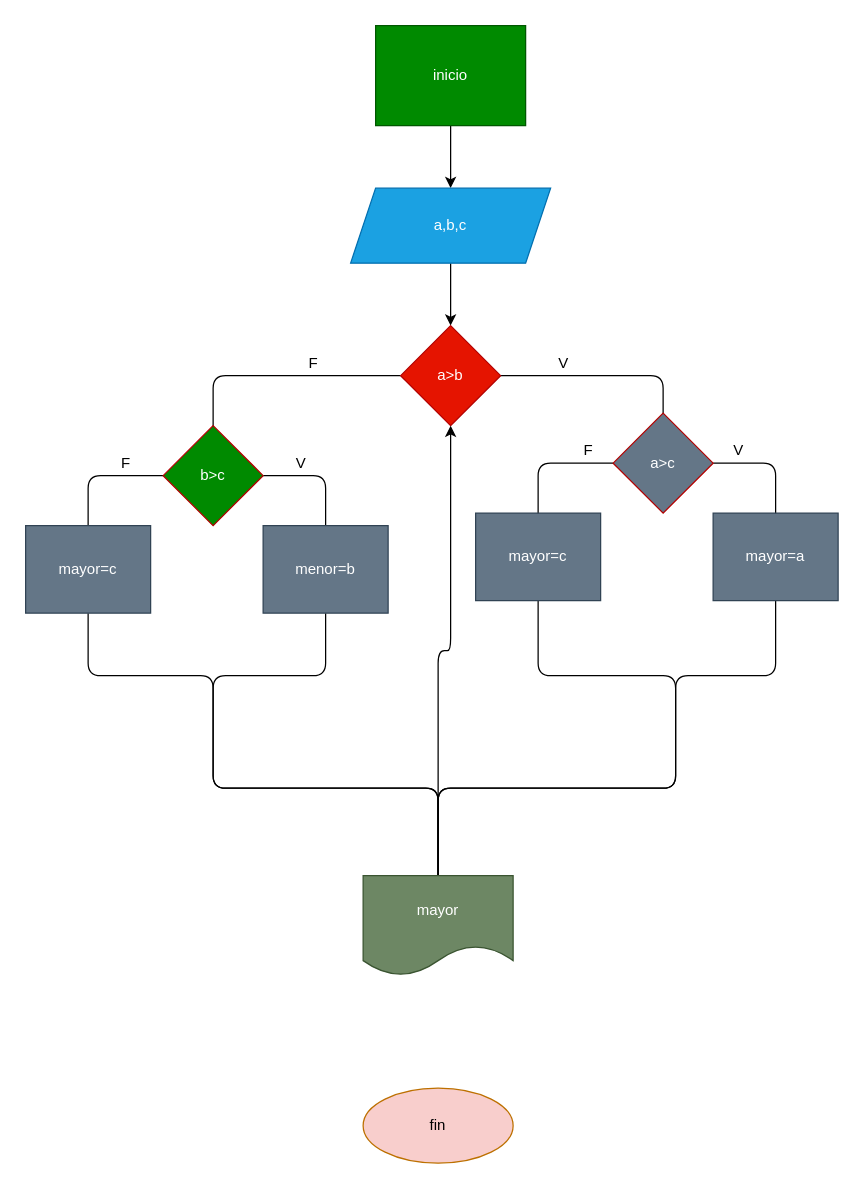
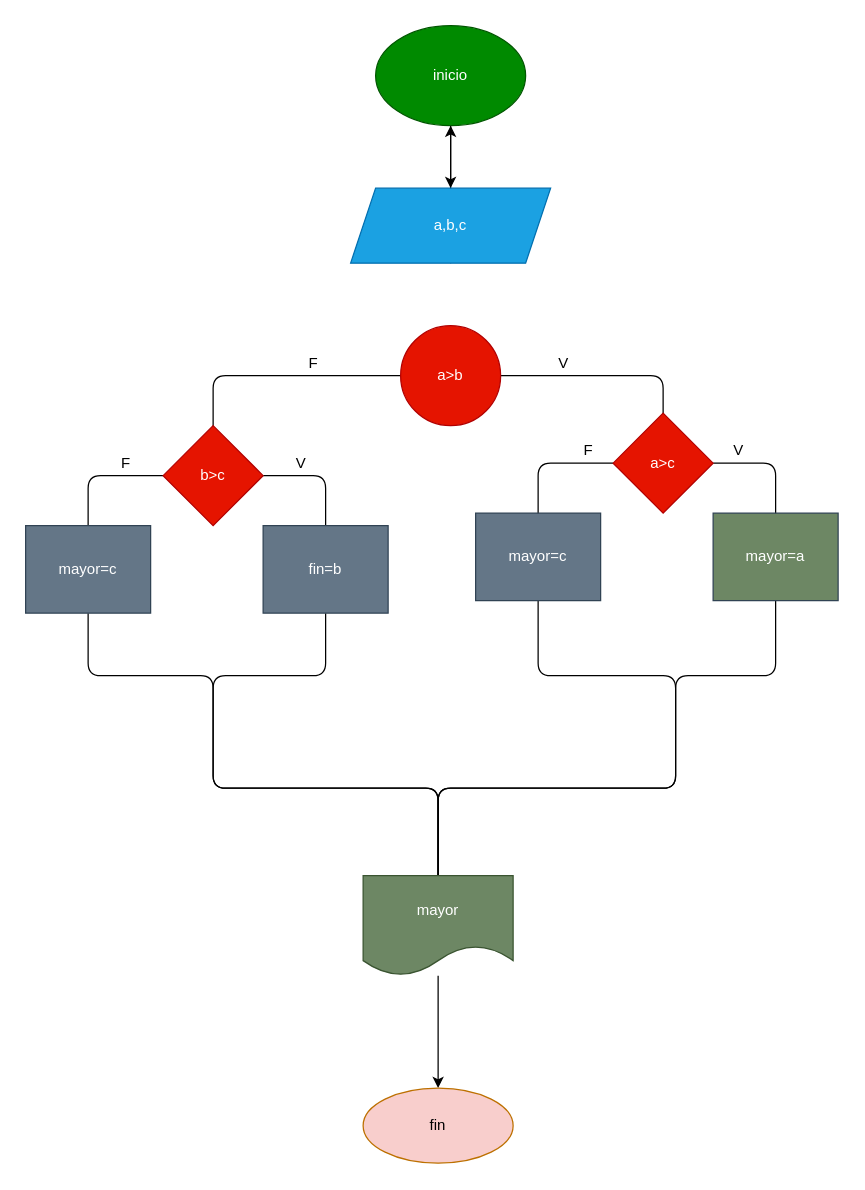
node "inicio": shape rectangle -> ellipse
edge "a,b,c" -> "a>b": now "a,b,c" -> "inicio"
node "a>b": shape diamond -> ellipse
node "a>c": fillcolor #647687 -> #e51400
node "b>c": fillcolor #008a00 -> #e51400
node "mayor=a": fillcolor #647687 -> #6d8764
node "menor=b": label "menor=b" -> "fin=b"
edge "mayor" -> "a>b": now "mayor" -> "fin"
